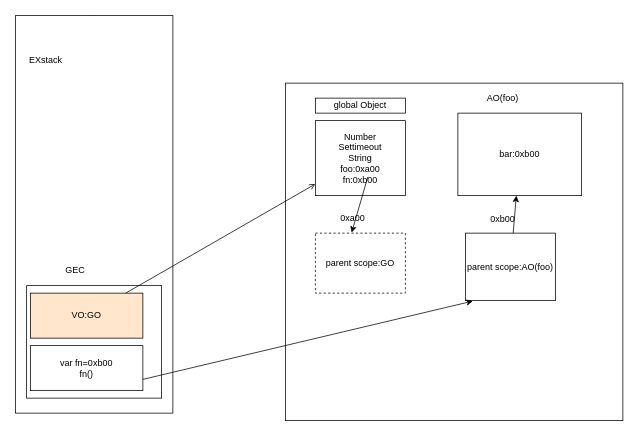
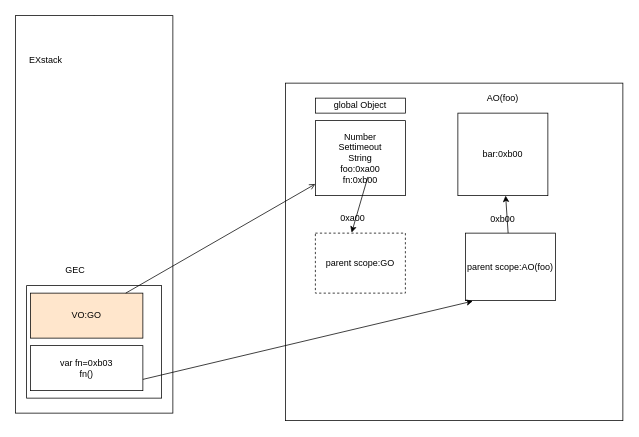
node "bar:0xb00": size 124x83 -> 90x83
node "var fn=0xb00 fn()": label "var fn=0xb00 fn()" -> "var fn=0xb03 fn()"
